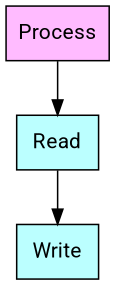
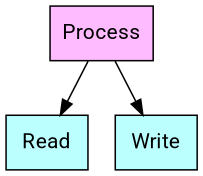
edge "Read" -> "Write": now "Process" -> "Write"
